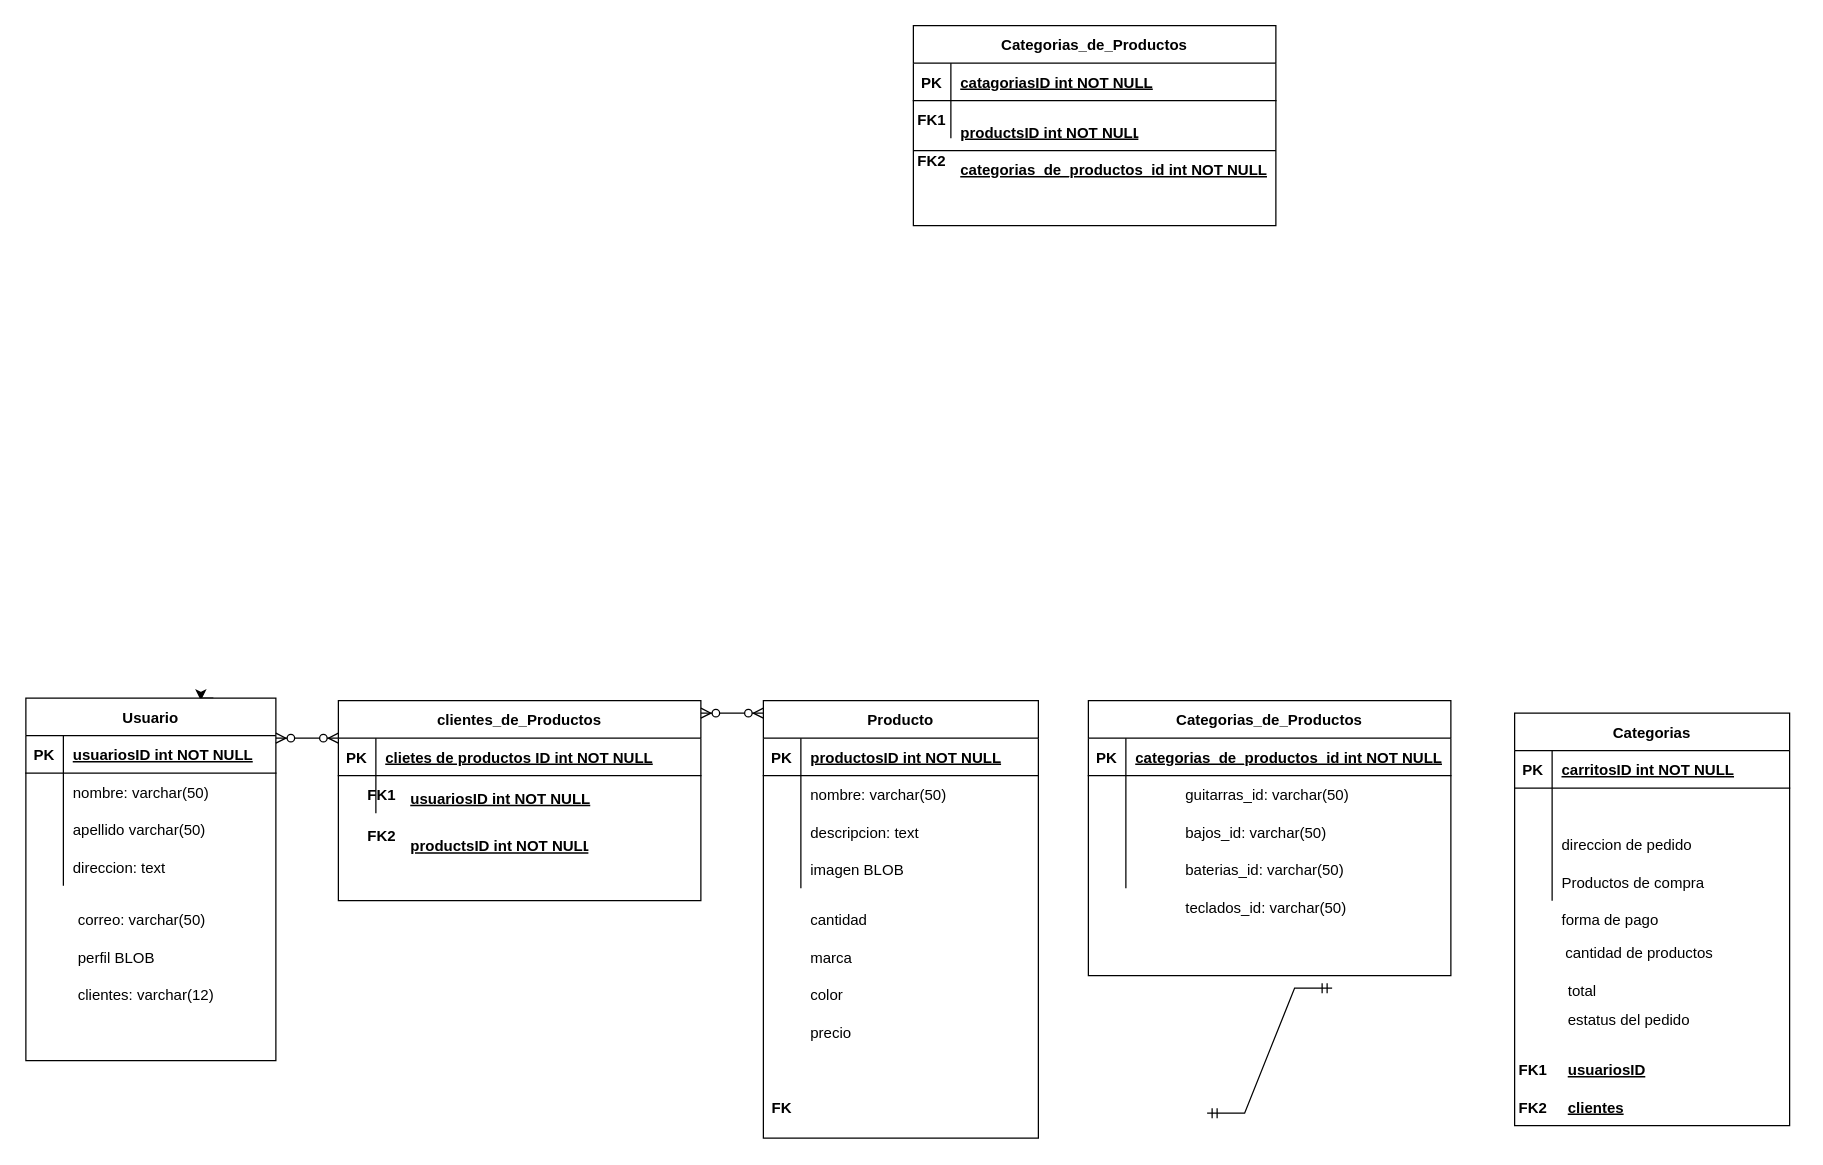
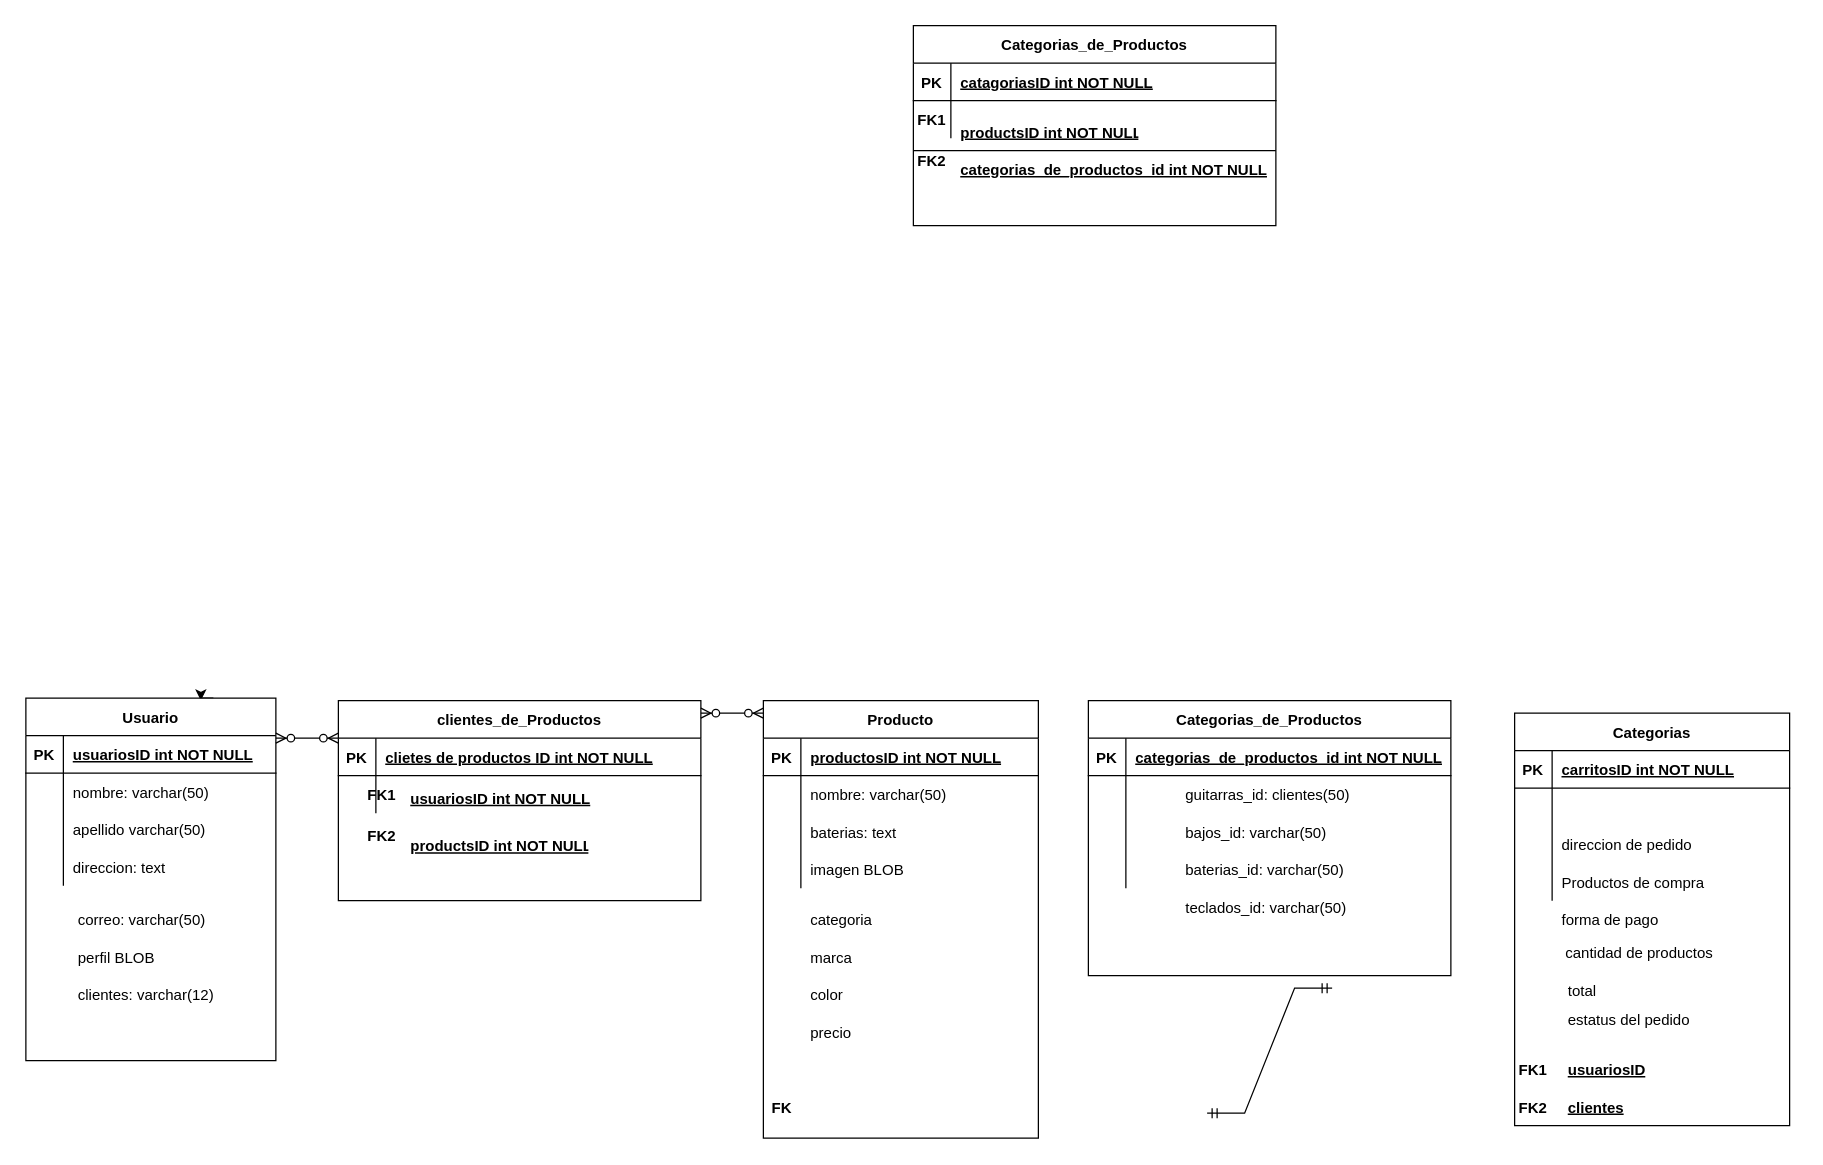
node "guitarras_id: varchar(50)": label "guitarras_id: varchar(50)" -> "guitarras_id: clientes(50)"
node "descripcion: text": label "descripcion: text" -> "baterias: text"
node "cantidad": label "cantidad" -> "categoria"
